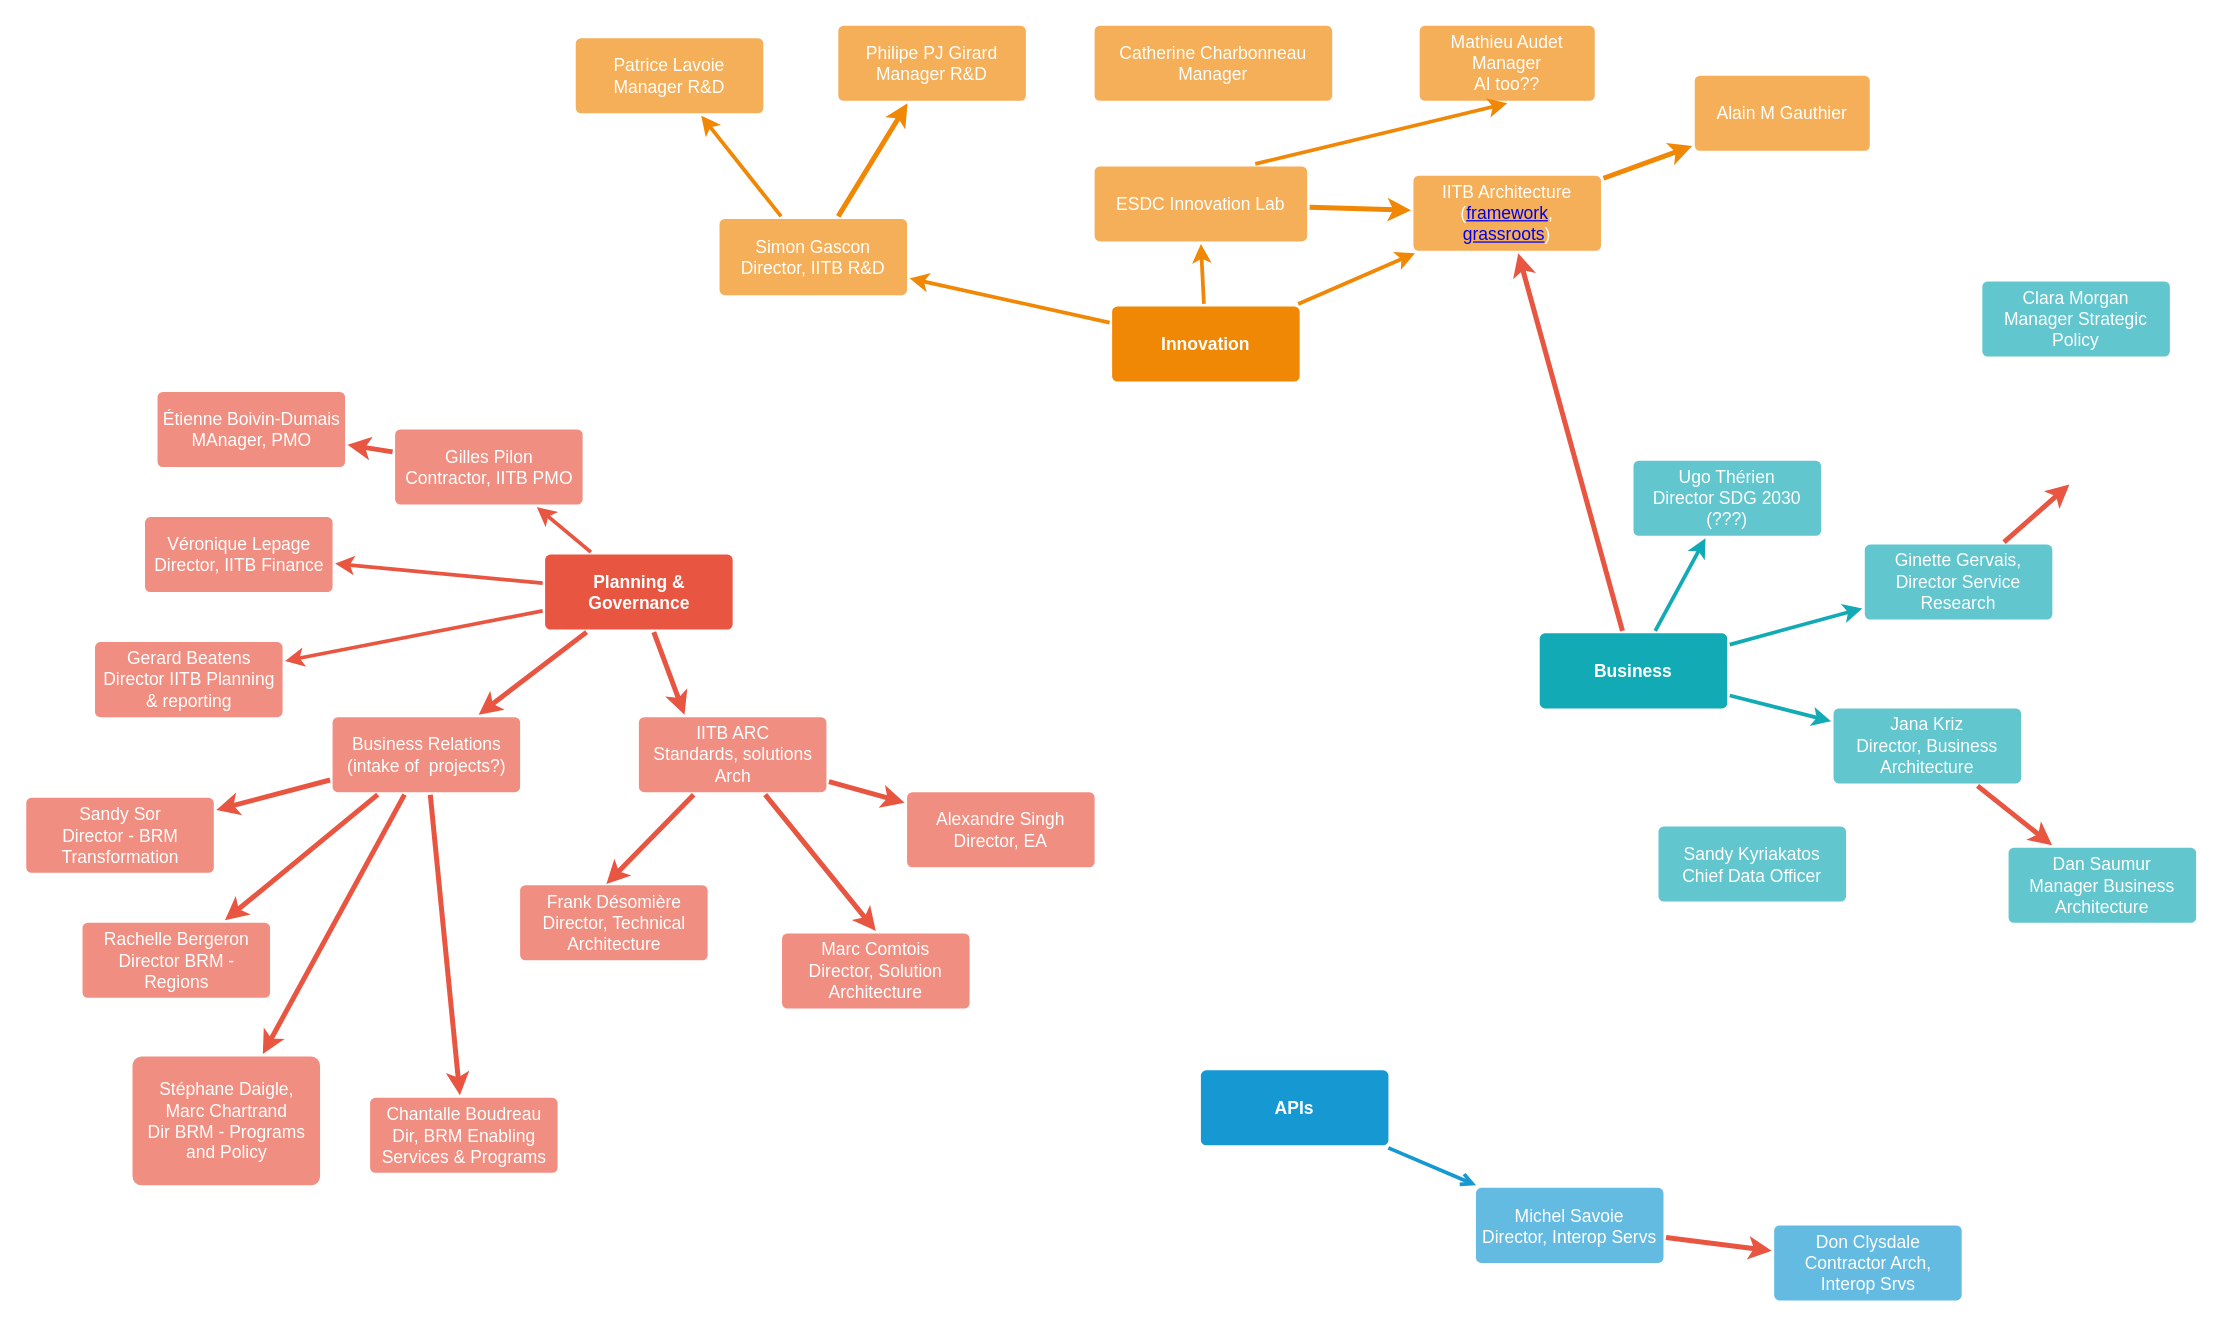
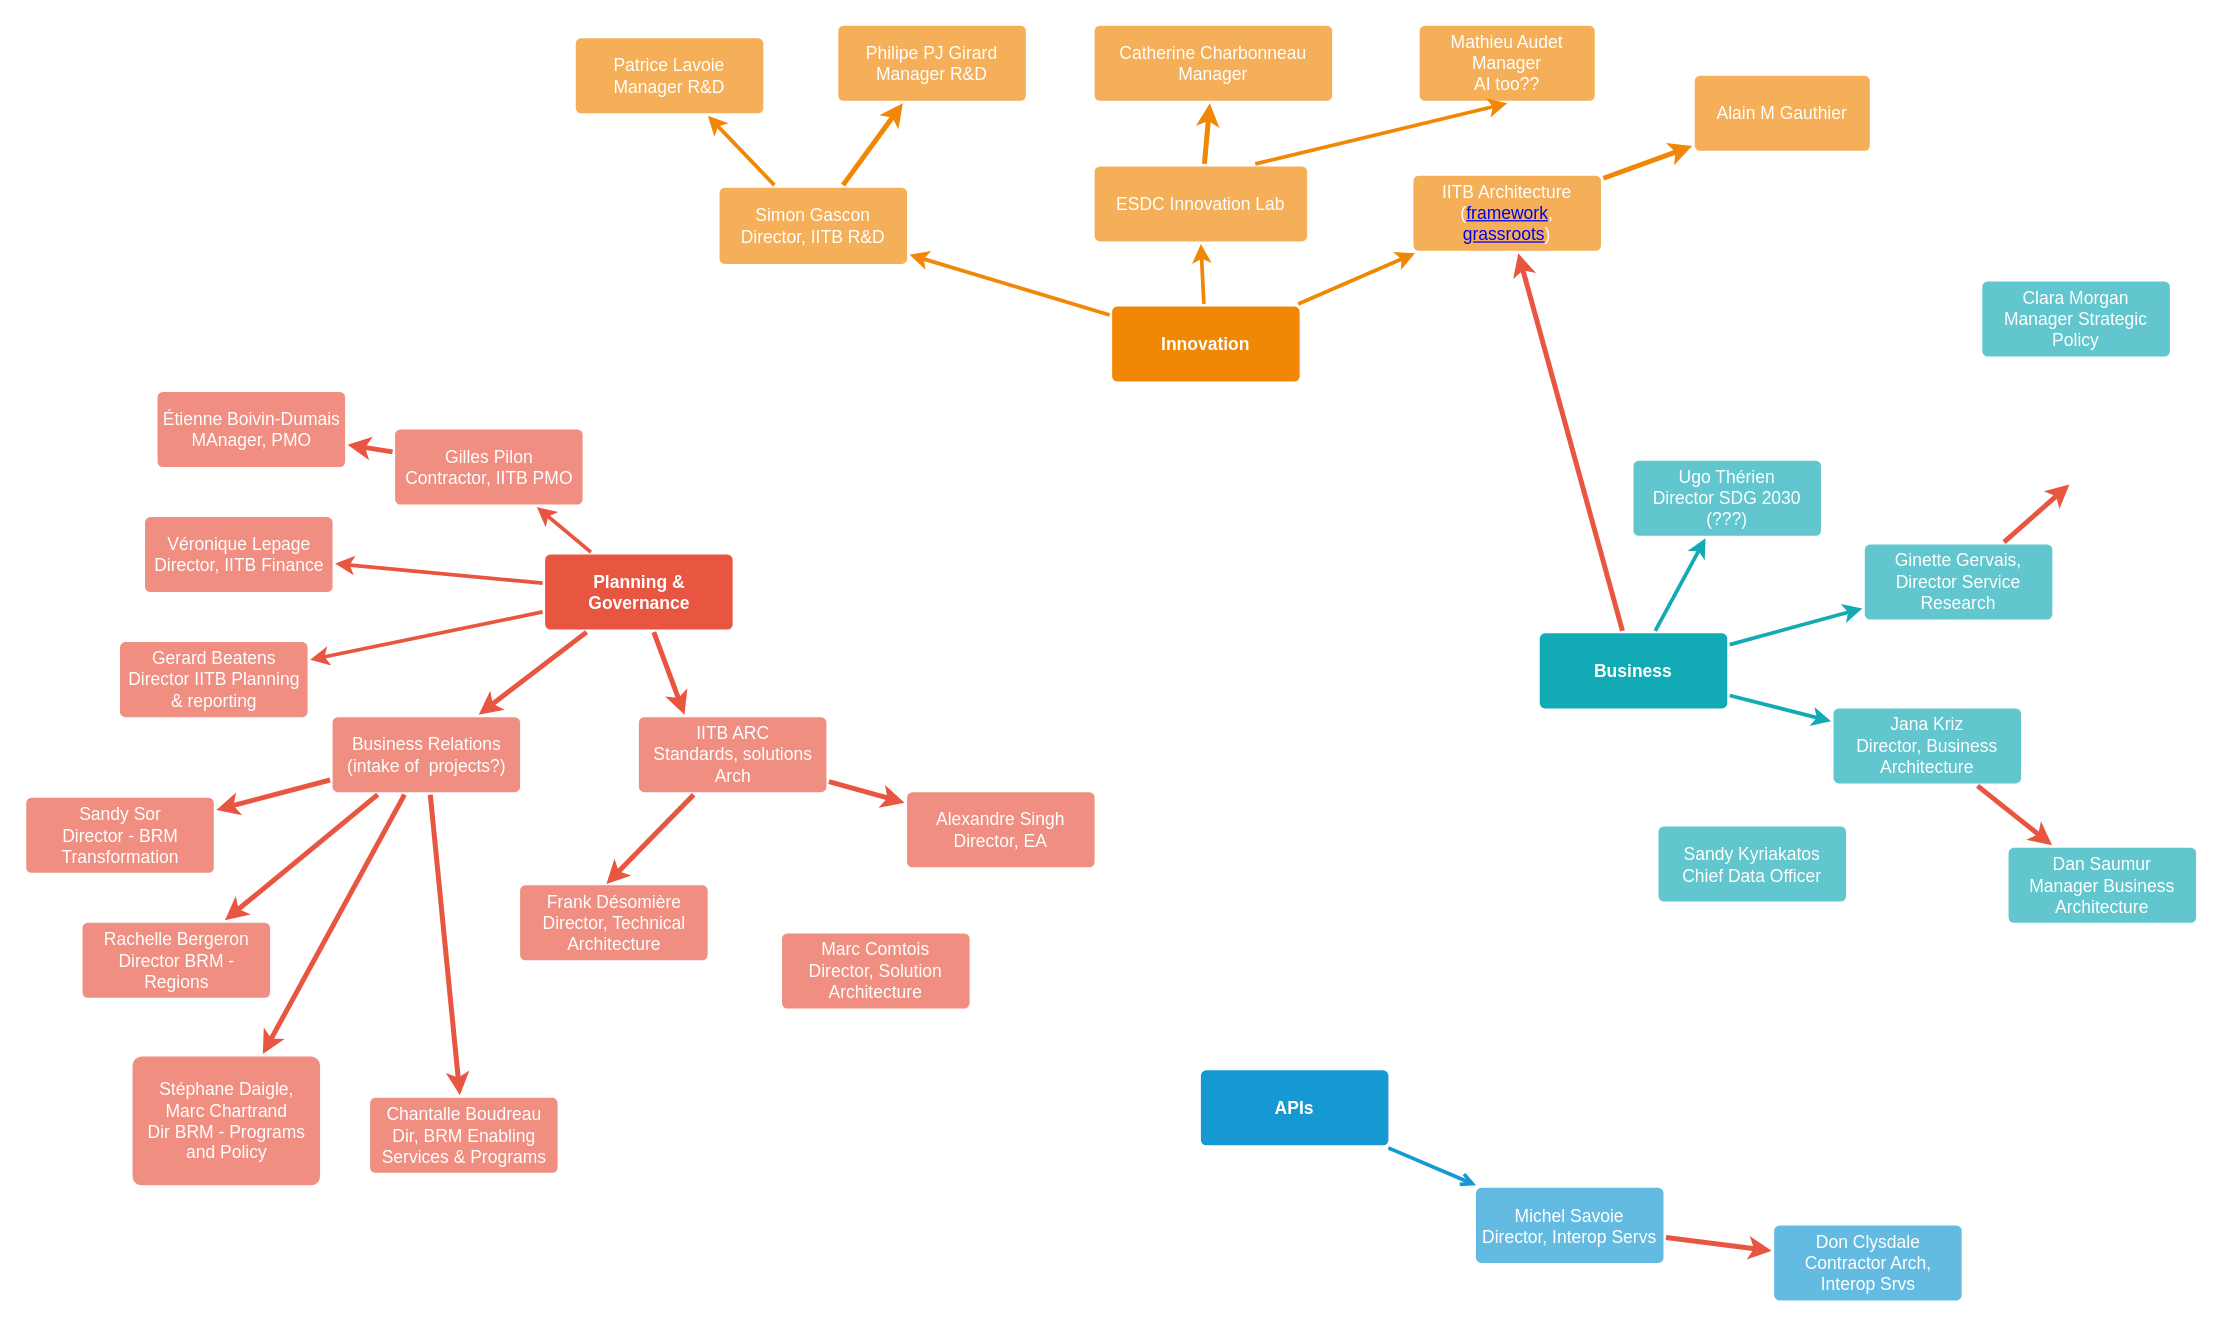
edge "ESDC Innovation Lab" -> "IITB Architecture (framework, grassroots)": now "ESDC Innovation Lab" -> "Catherine Charbonneau Manager"
node "Simon Gascon Director, IITB R&D": moved (813, 257) -> (813, 226)
node "Gerard Beatens Director IITB Planning & reporting": moved (189, 679) -> (214, 679)
edge "IITB ARC Standards, solutions Arch" -> "Marc Comtois Director, Solution Architecture": removed
